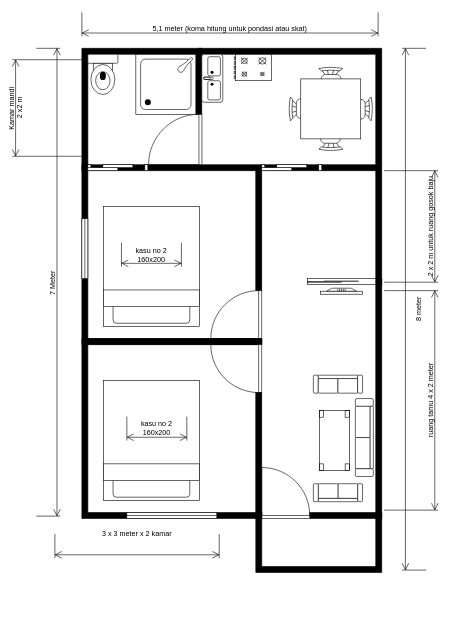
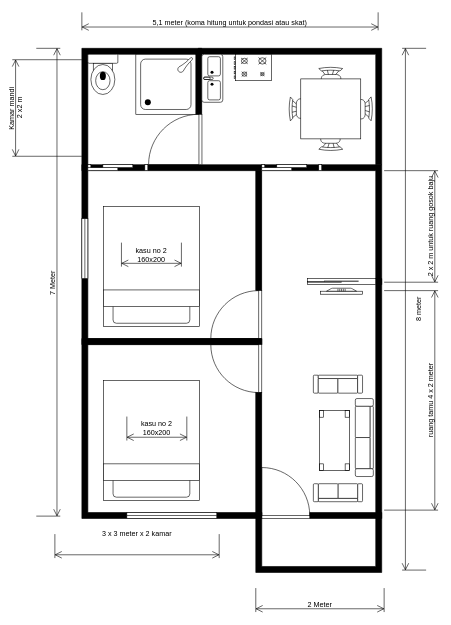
node "5,1 meter (koma hitung untuk pondasi atau skat)": size 296x24 -> 296x18
node "2 Meter": added
